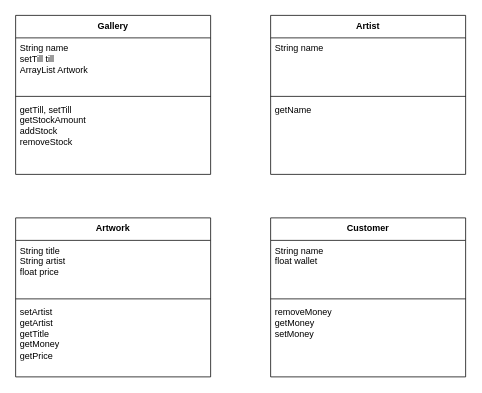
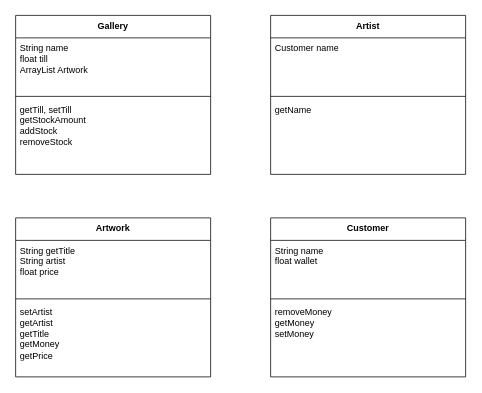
node "String name": label "String name" -> "Customer name"
node "String name setTill till ArrayList Artwork": label "String name setTill till ArrayList Artwork" -> "String name float till ArrayList Artwork"
node "String title String artist float price": label "String title String artist float price" -> "String getTitle String artist float price"
